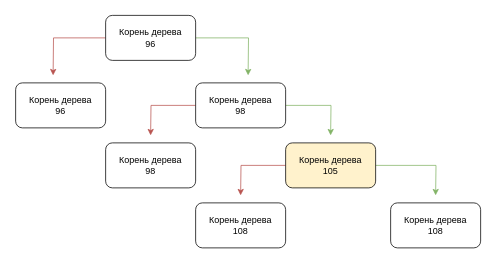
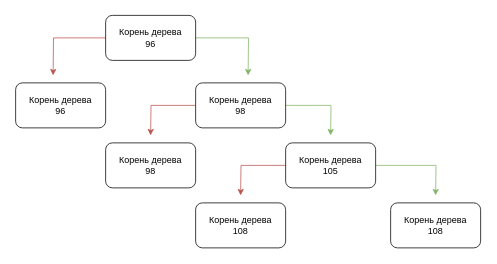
node "Корень дерева105": fillcolor #fff2cc -> #ffffff
